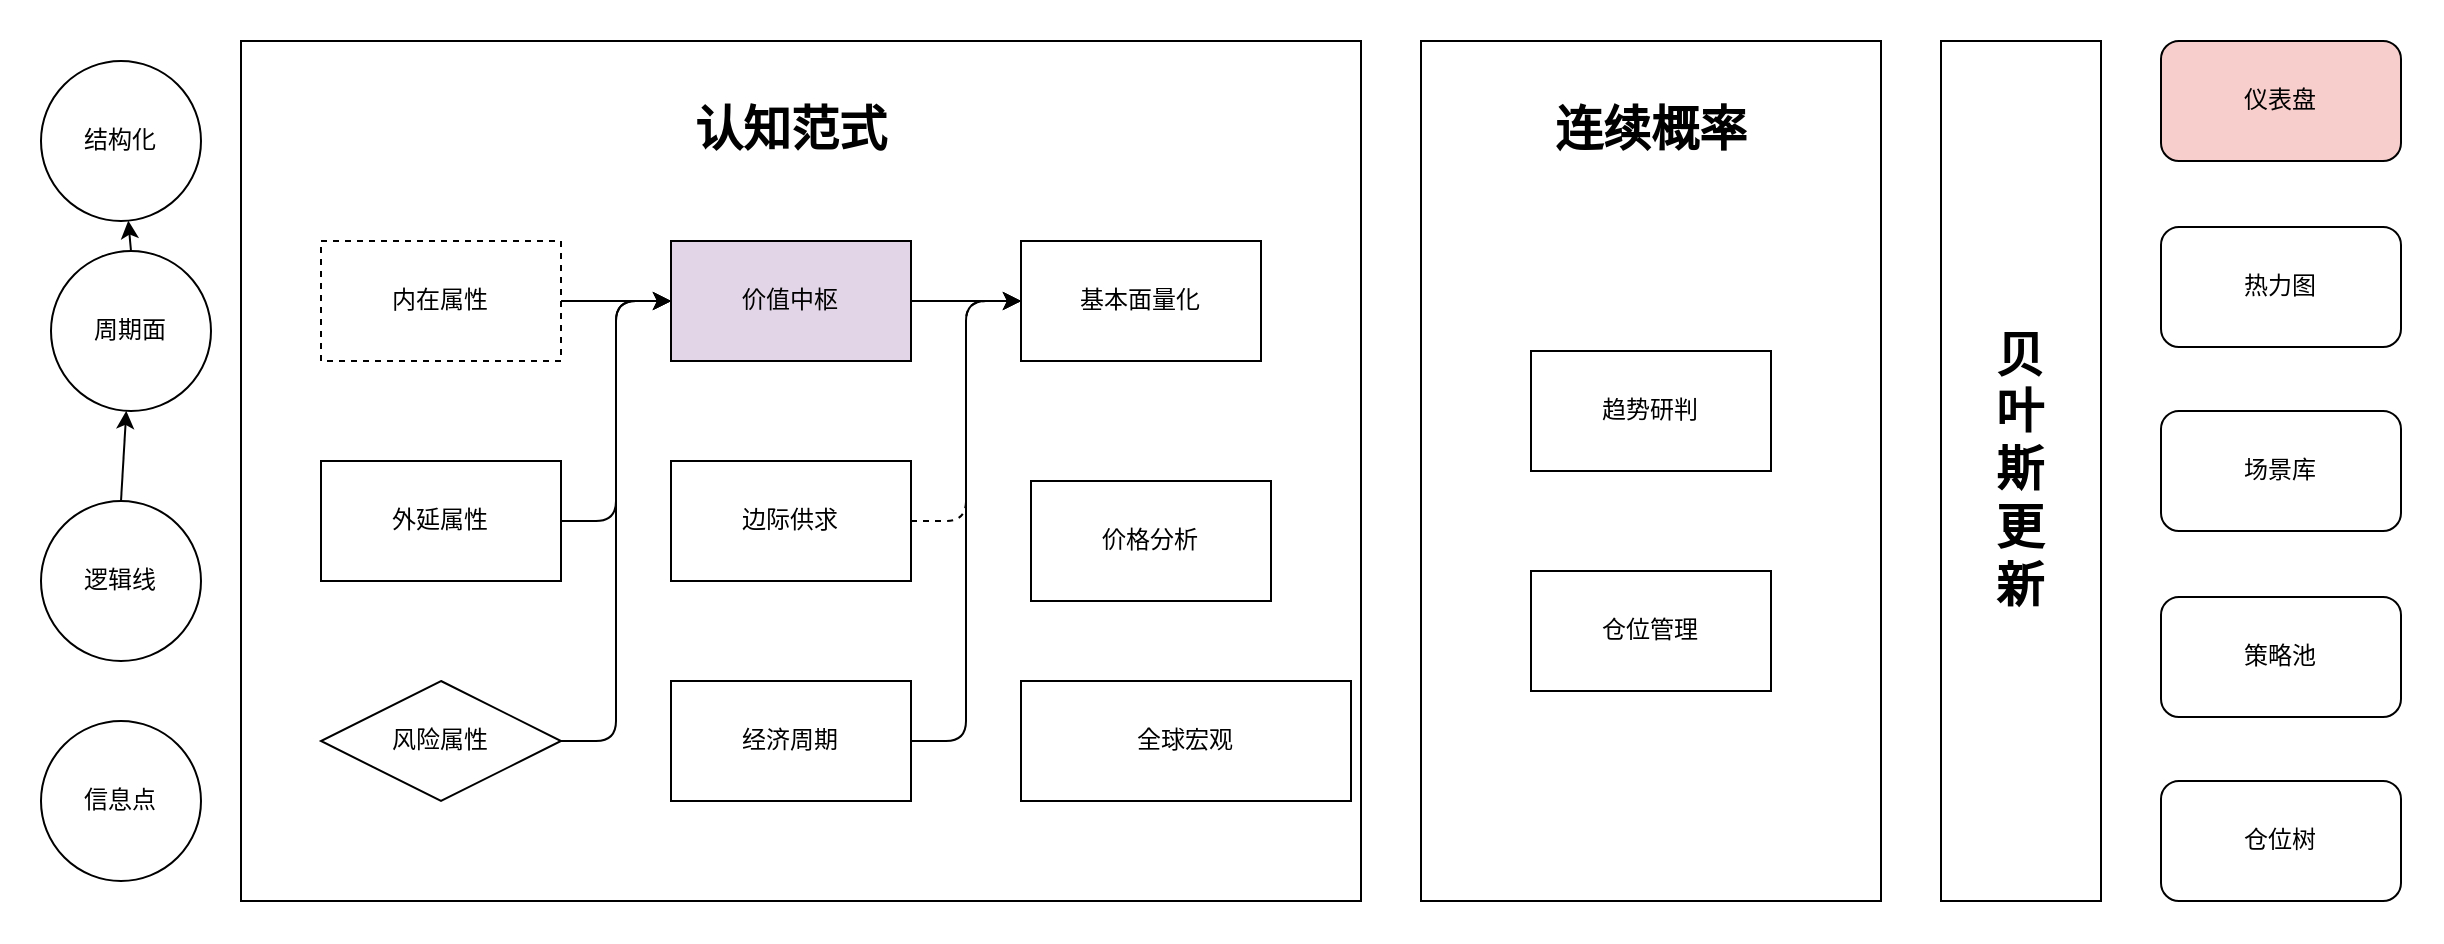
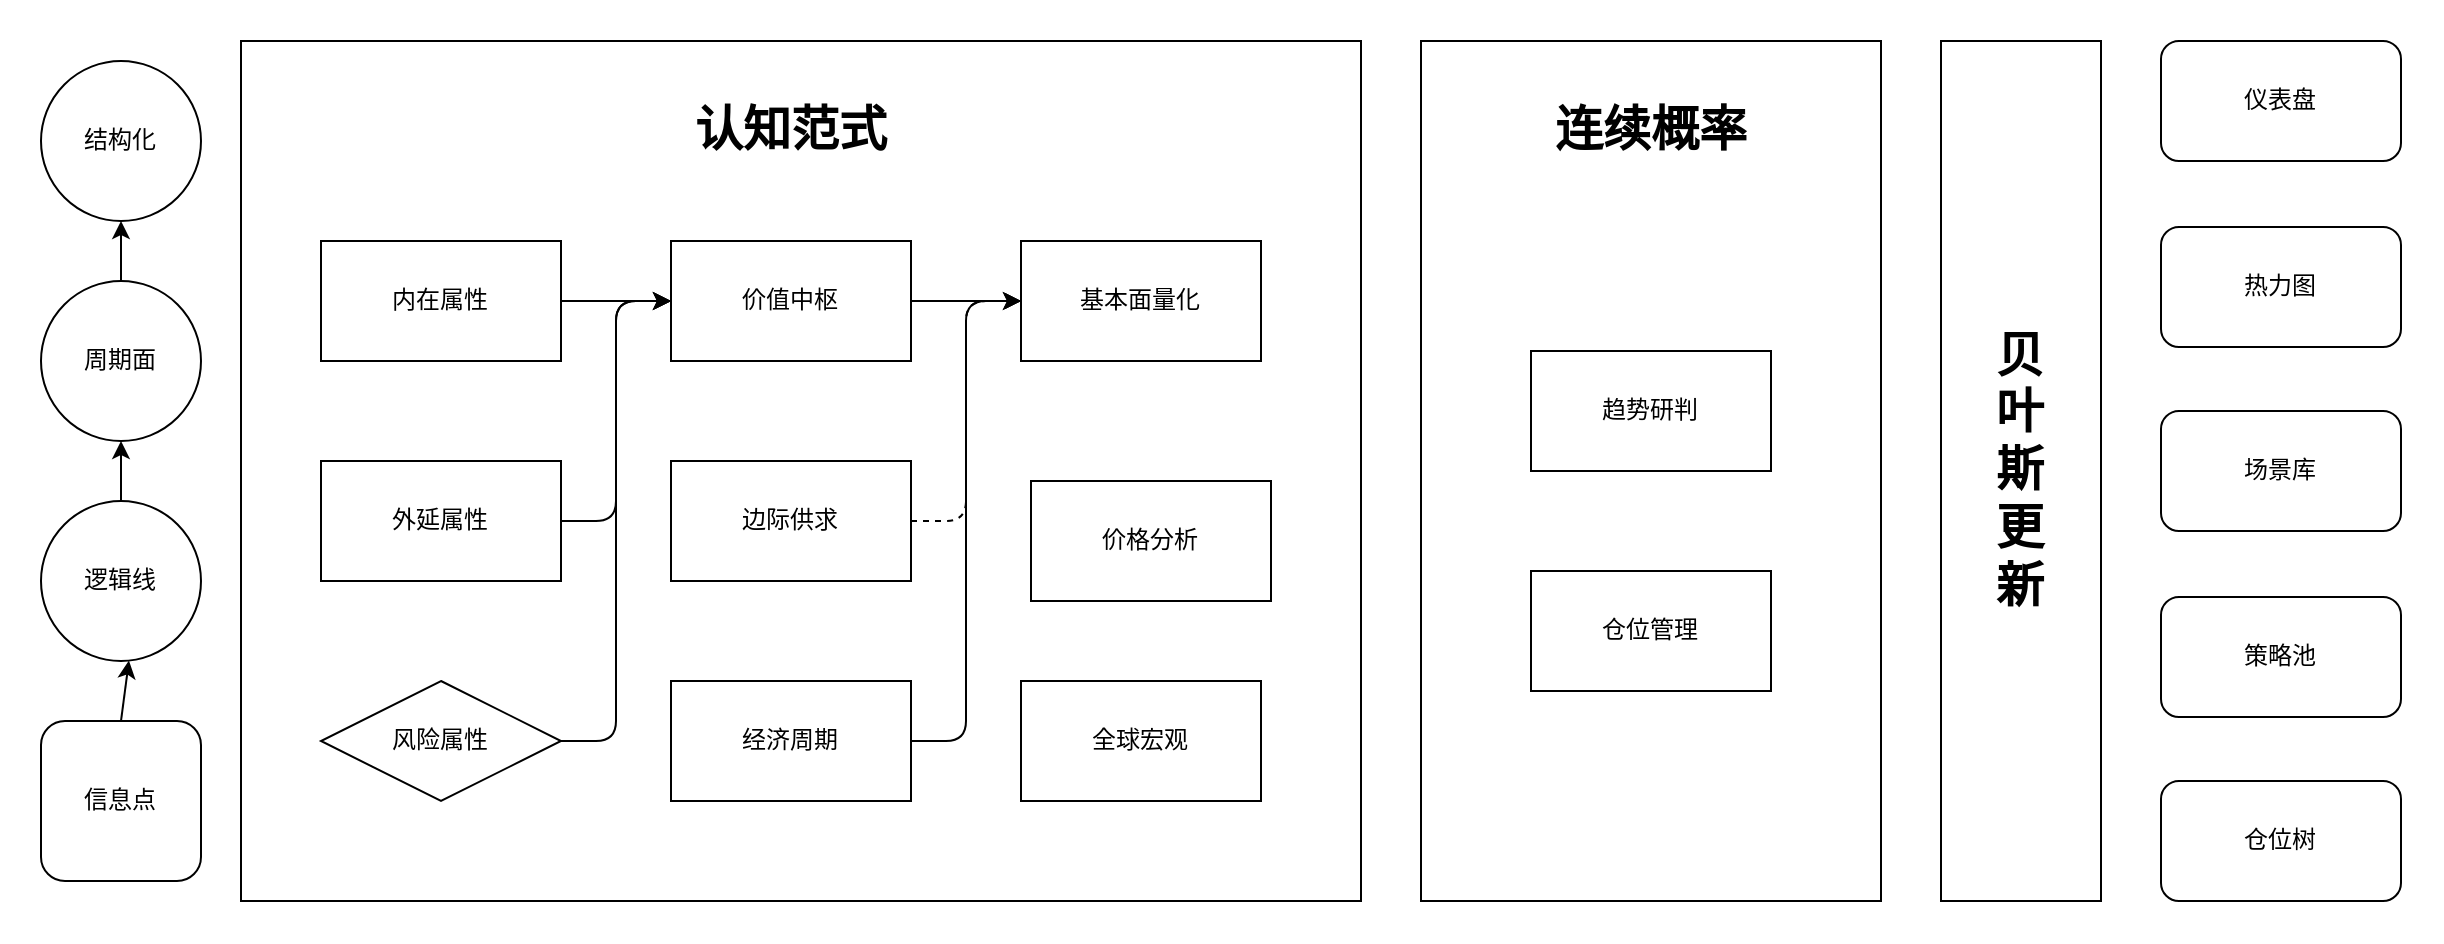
node "仪表盘": fillcolor #f8cecc -> #ffffff
node "内在属性": style dashed -> solid
node "价值中枢": fillcolor #e1d5e7 -> #ffffff
edge "价值中枢" -> "基本面量化": arrowhead classic -> open
node "周期面": moved (131, 331) -> (121, 361)
edge "信息点" -> "逻辑线": added
node "全球宏观": size 330x120 -> 240x120
node "信息点": shape ellipse -> rounded rectangle
